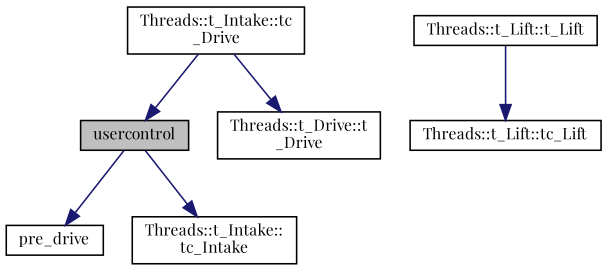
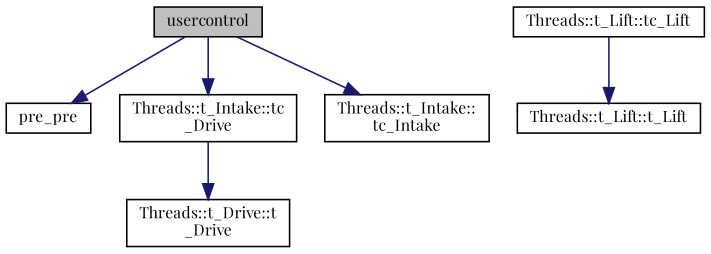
edge "Threads::t_Lift::t_Lift" -> "Threads::t_Lift::tc_Lift": reversed
edge "Threads::t_Intake::tc _Drive" -> "usercontrol": reversed
node "pre_drive": label "pre_drive" -> "pre_pre"
